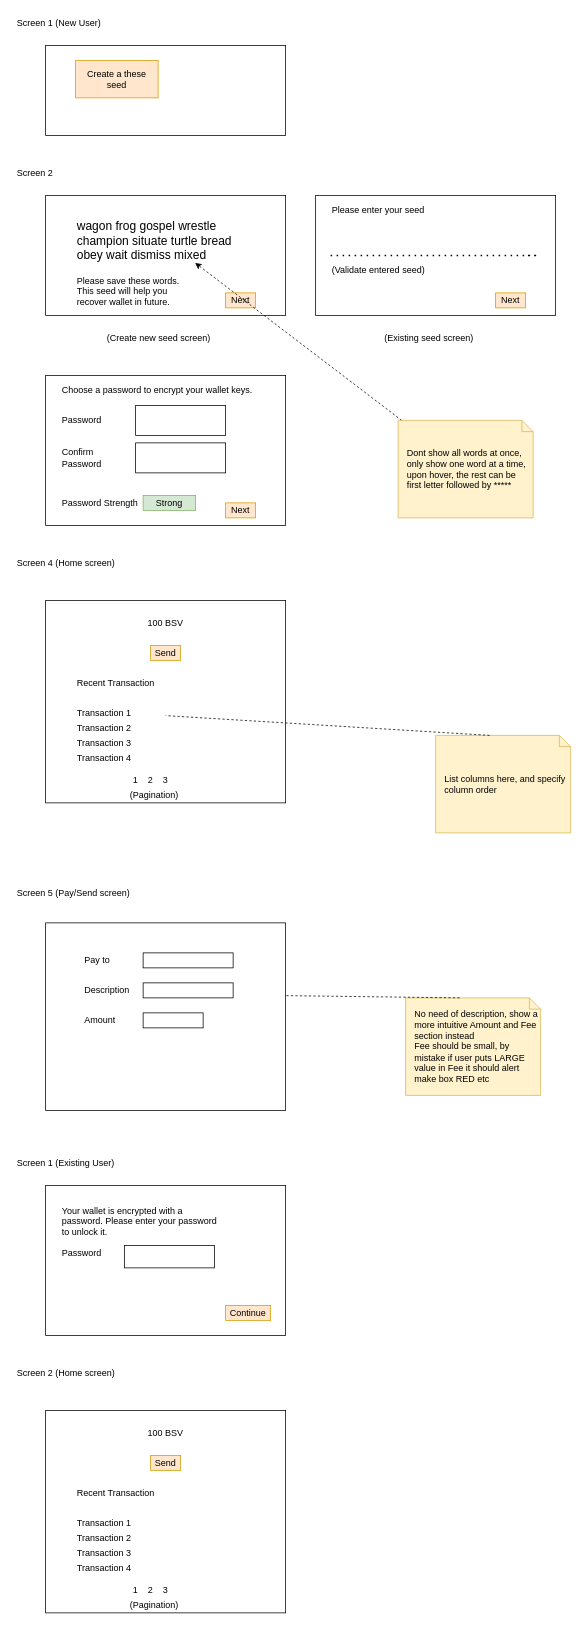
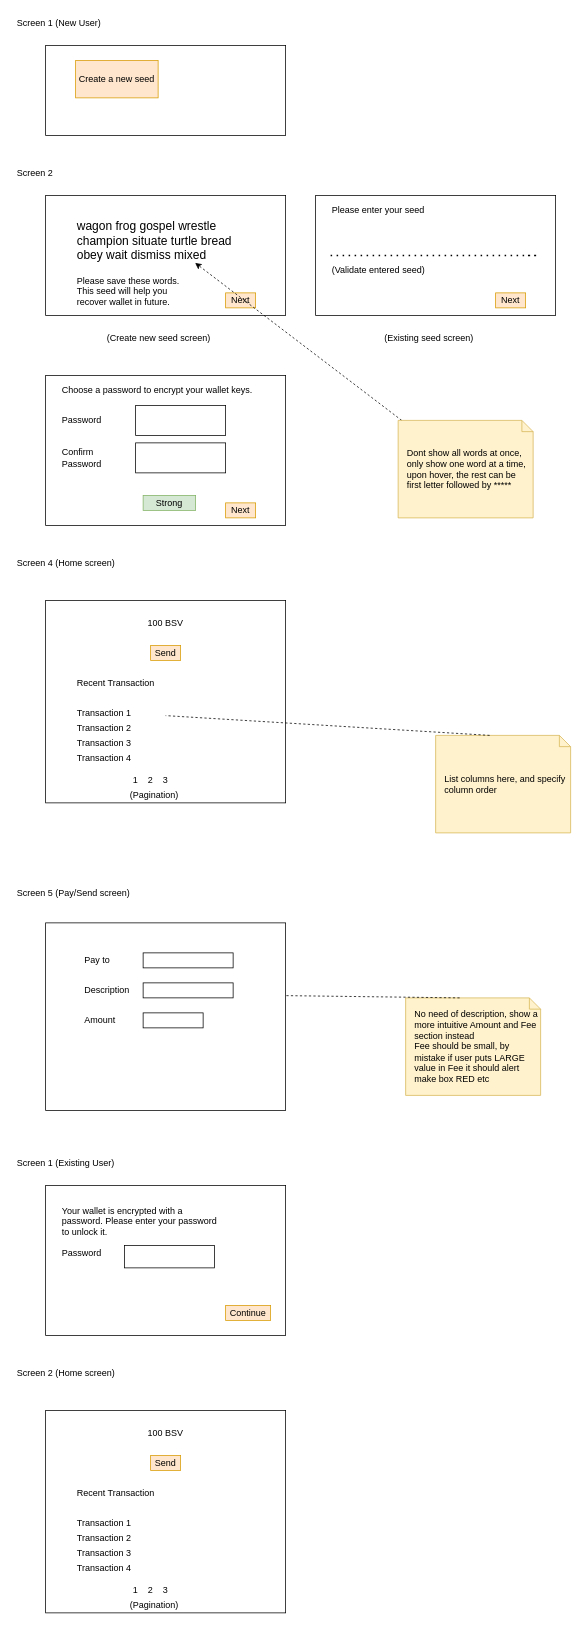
node "Create a these seed": label "Create a these seed" -> "Create a new seed"
node "Password Strength": removed
